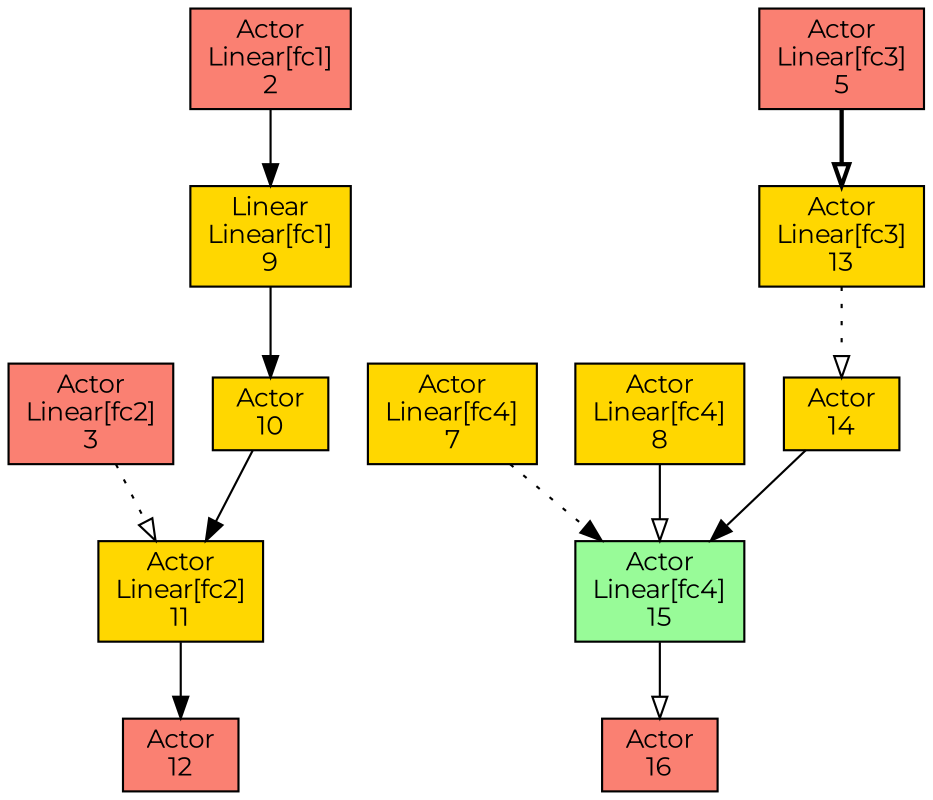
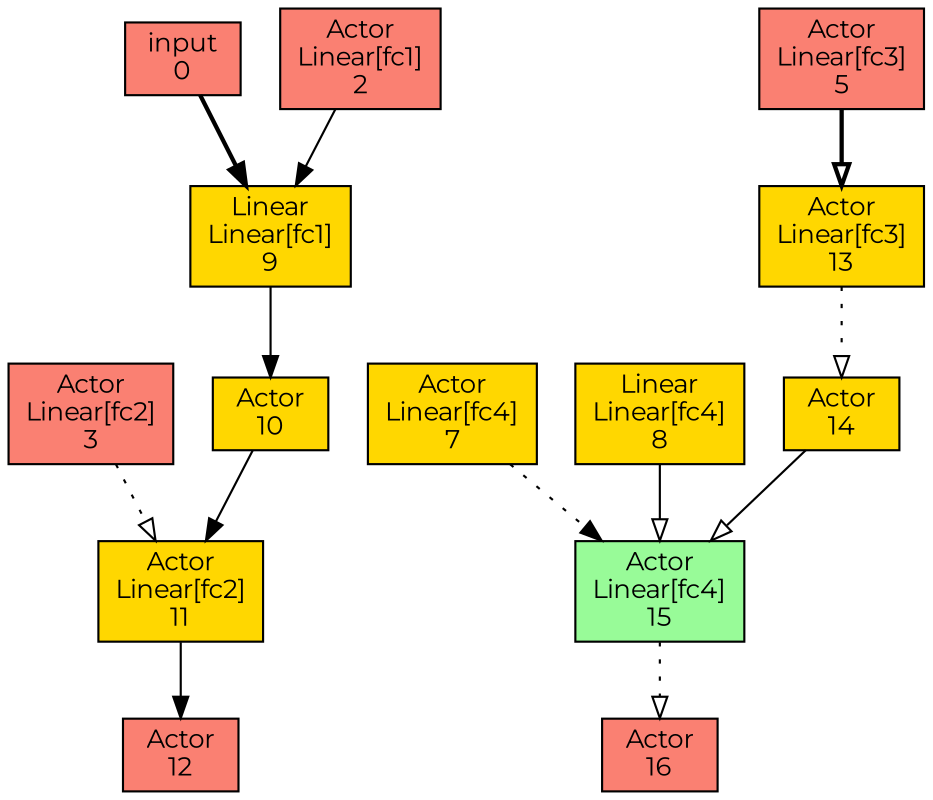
node "input 0": added
node "Actor Linear[fc4] 8": label "Actor Linear[fc4] 8" -> "Linear Linear[fc4] 8"
edge "Actor 14" -> "Actor Linear[fc4] 15": arrowhead normal -> onormal
edge "Actor Linear[fc4] 15" -> "Actor 16": style solid -> dotted
